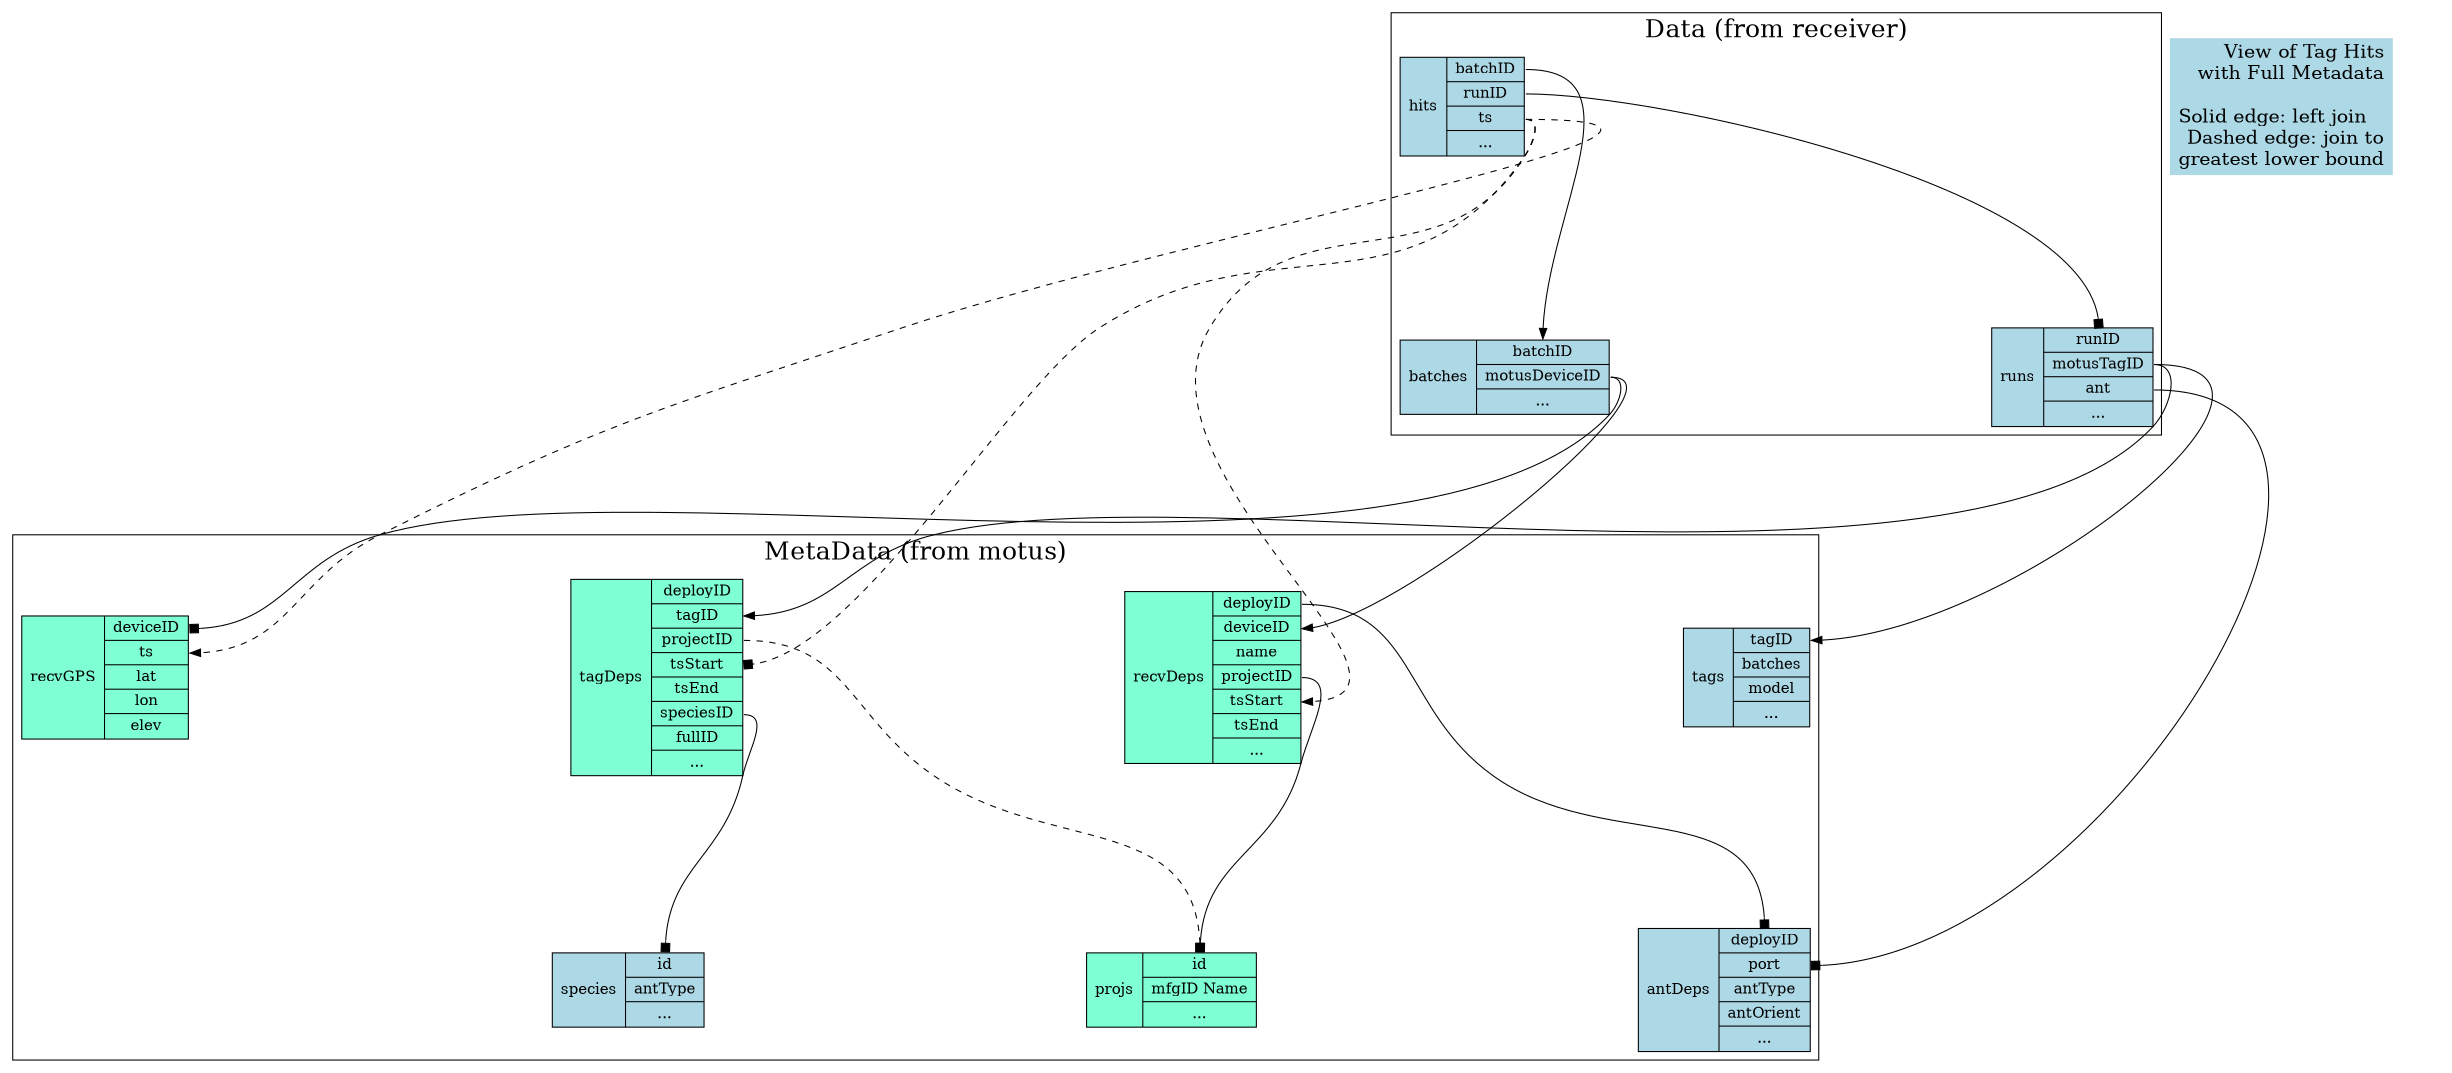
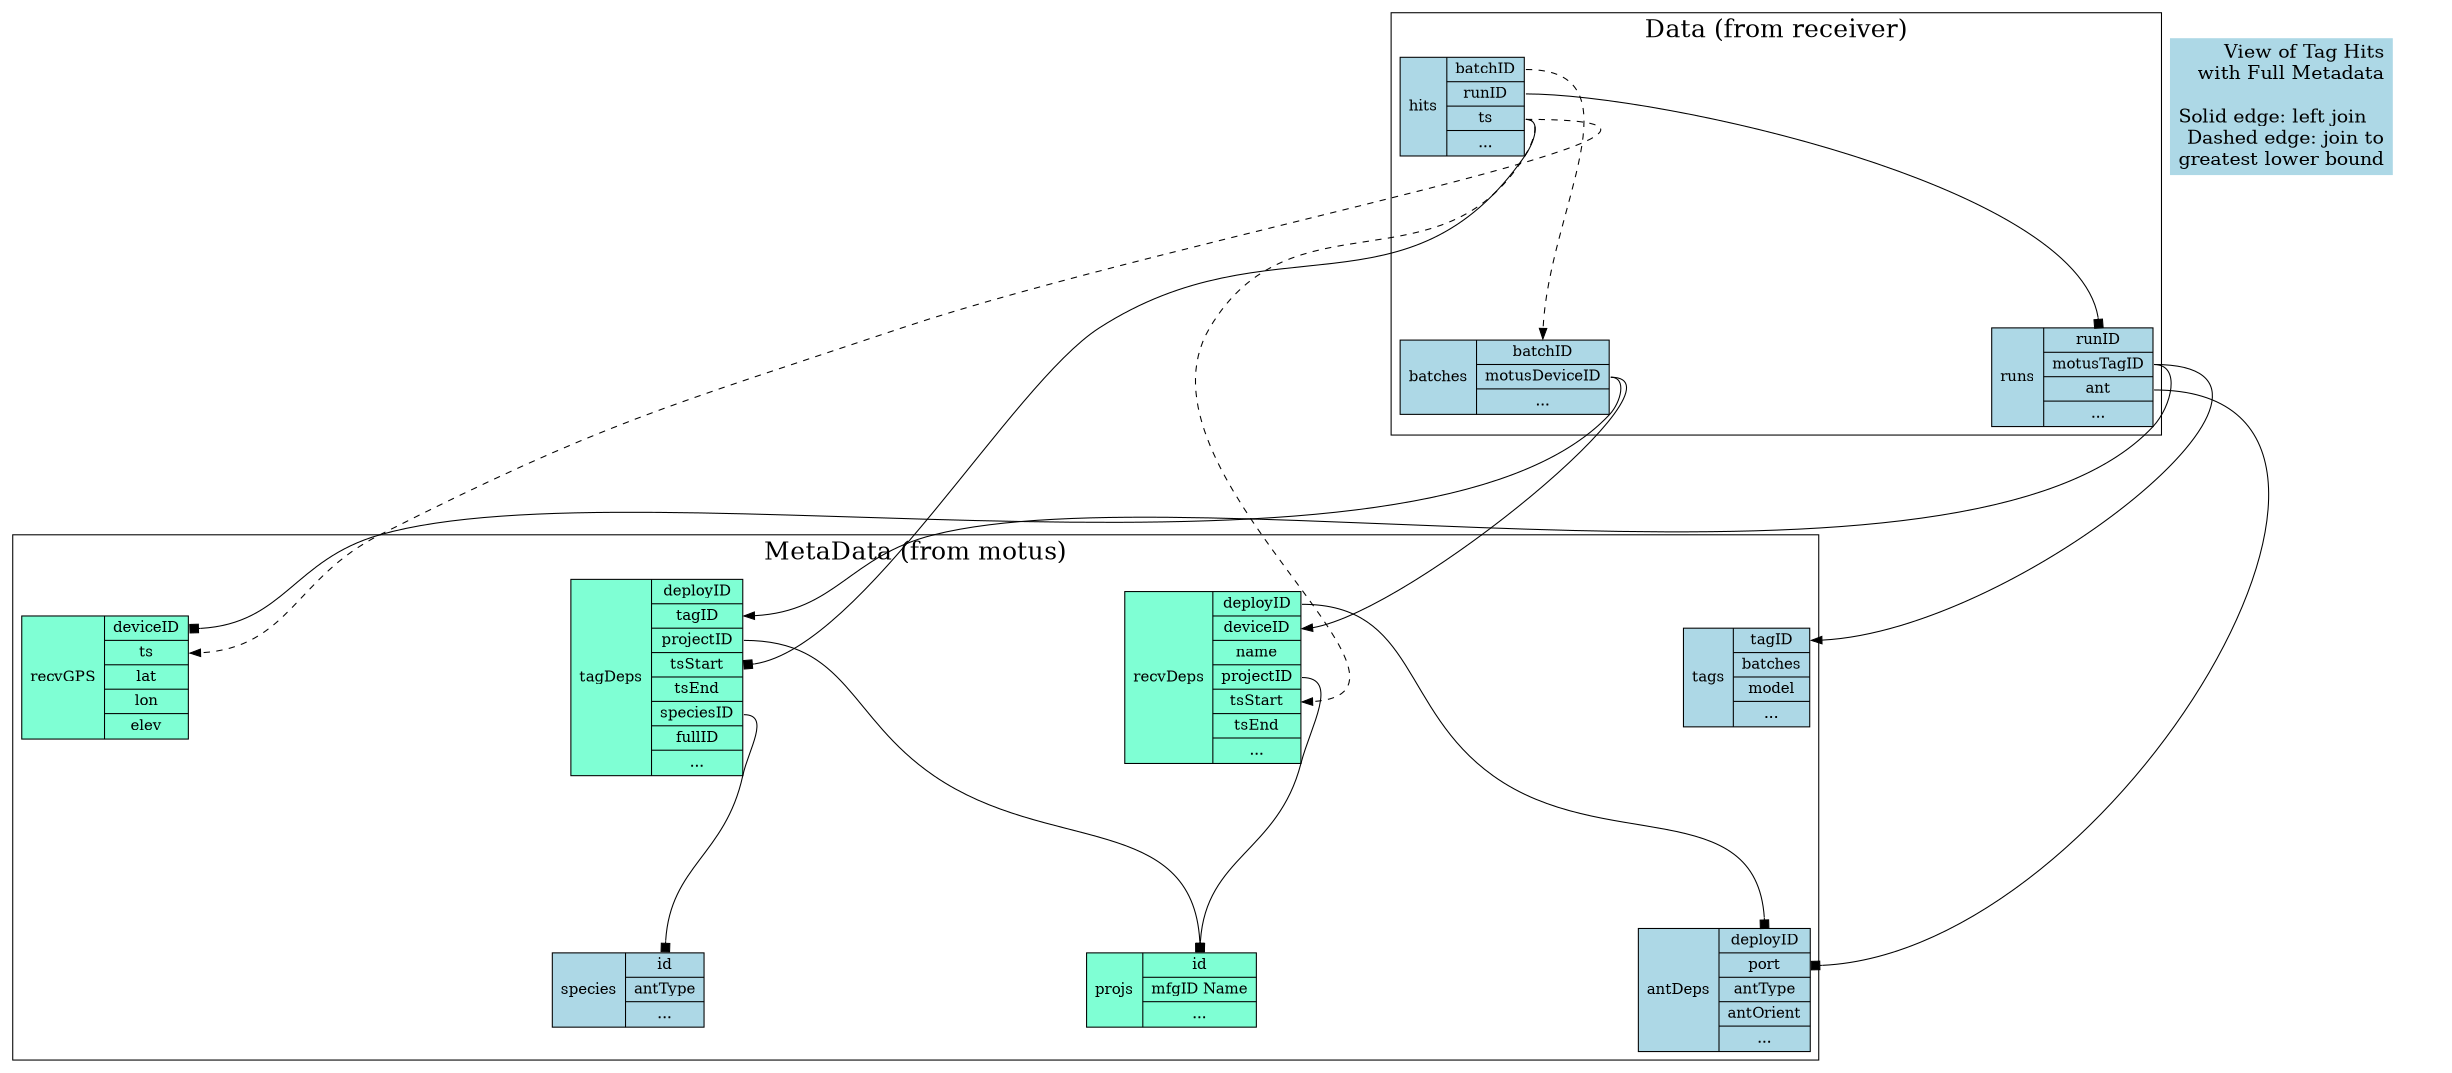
edge "hits" -> "batches": style solid -> dashed
edge "hits" -> "tagDeps": style dashed -> solid
edge "tagDeps" -> "projs": style dashed -> solid
